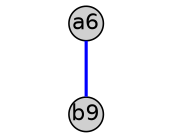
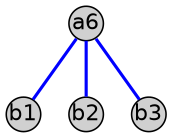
node "b1": added
node "b9": label "b9" -> "b2"
node "b3": added
